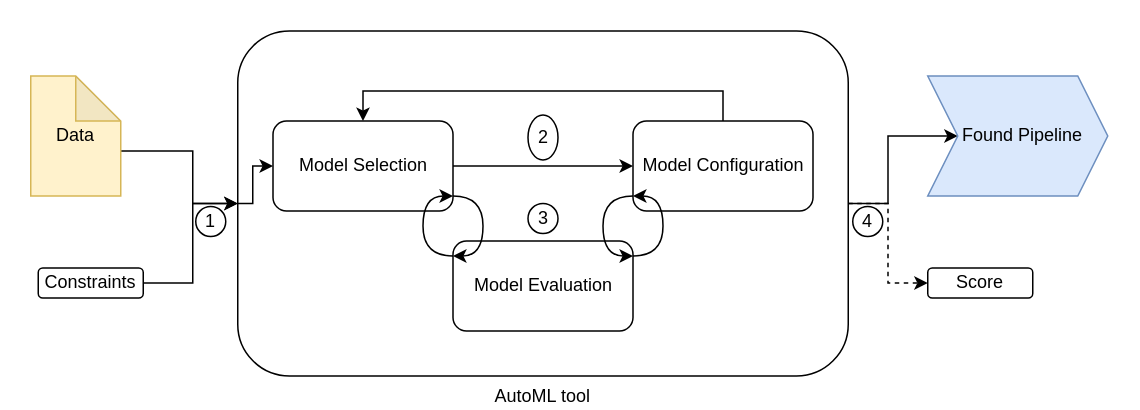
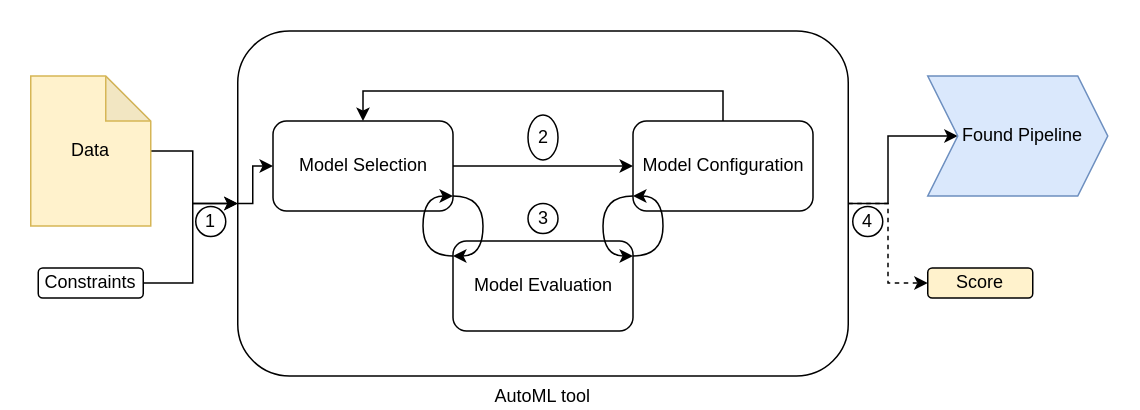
node "Data": size 90x120 -> 120x150
node "Score": fillcolor #ffffff -> #fff2cc
